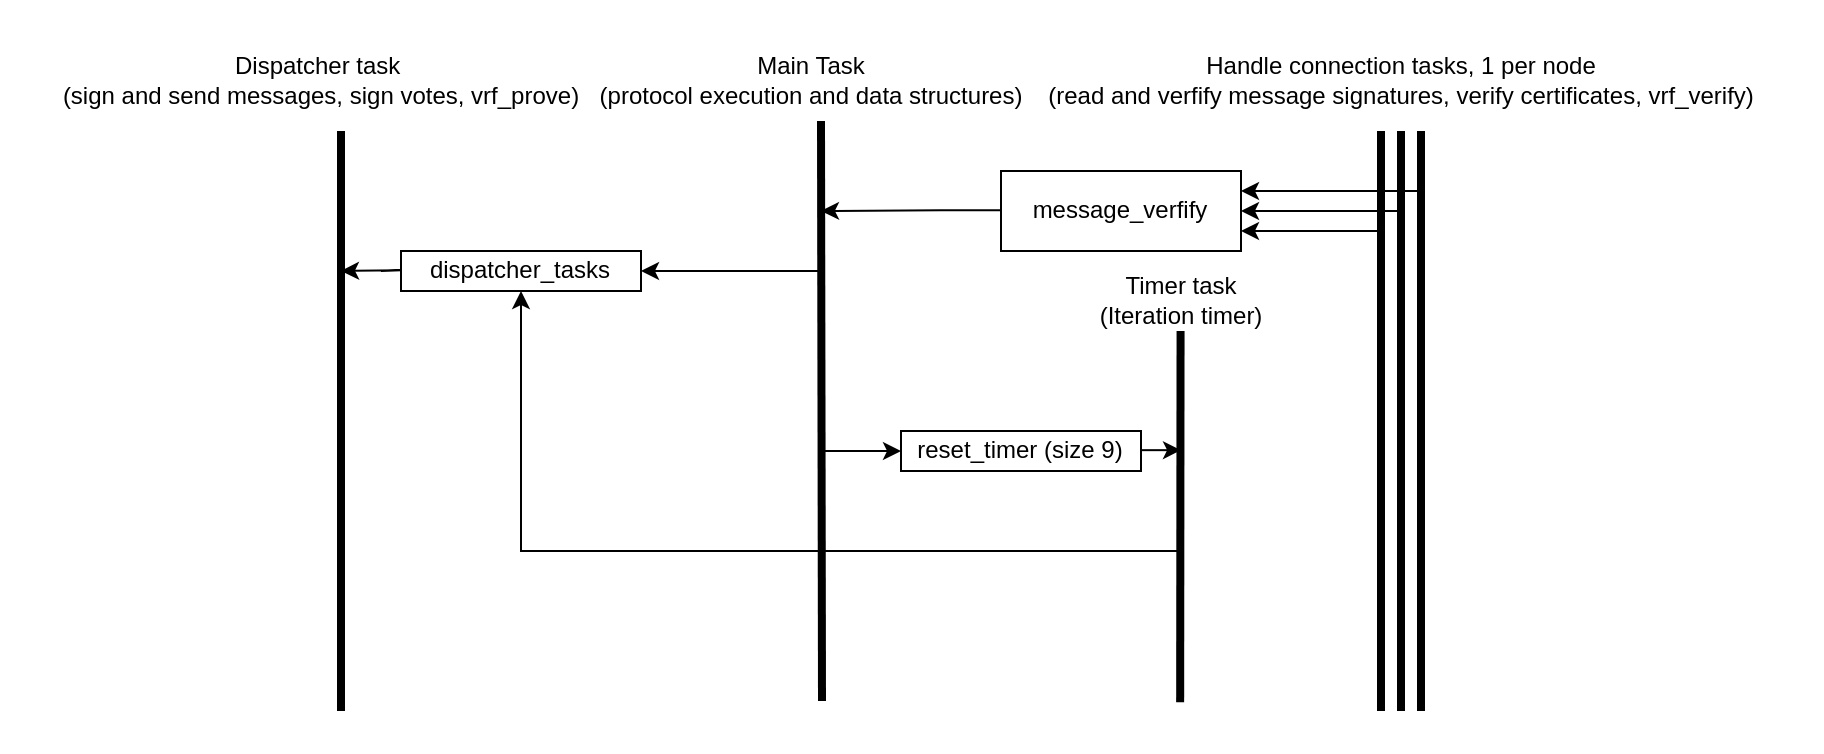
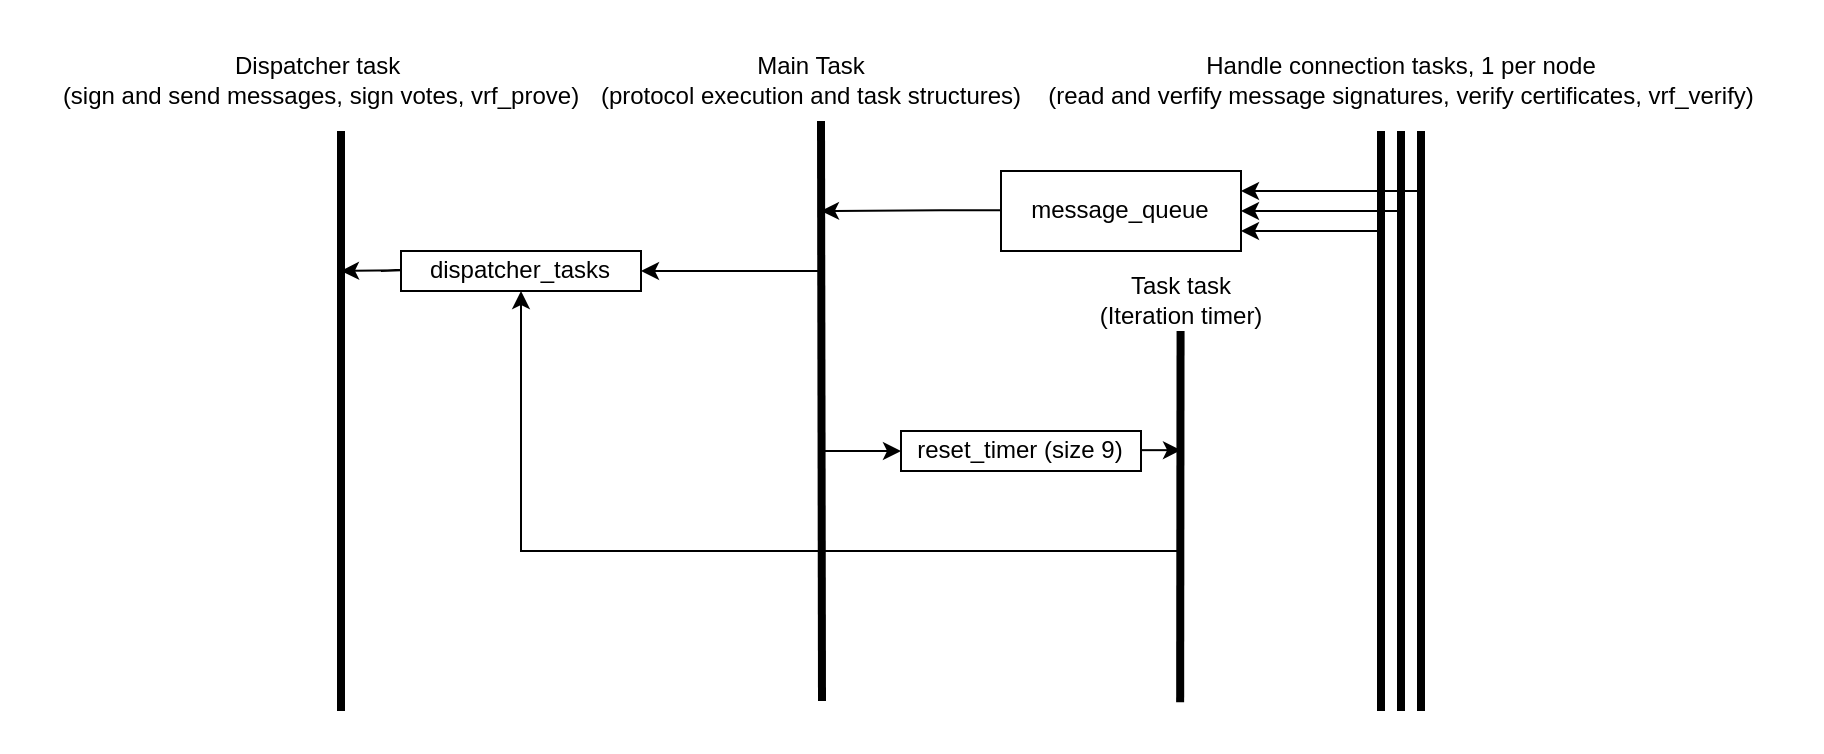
node "Main Task (protocol execution and data structures)": label "Main Task (protocol execution and data structures)" -> "Main Task (protocol execution and task structures)"
node "message_verfify": label "message_verfify" -> "message_queue"
node "Timer task (Iteration timer)": label "Timer task (Iteration timer)" -> "Task task (Iteration timer)"
